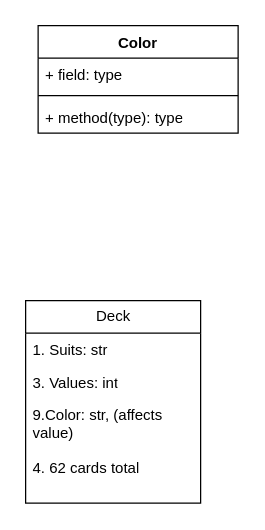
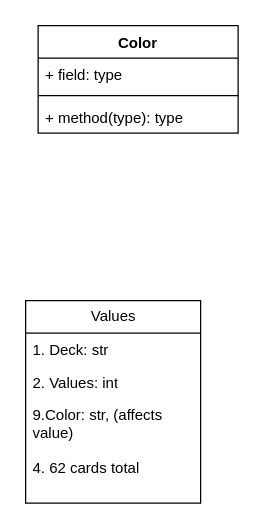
node "Deck": label "Deck" -> "Values"
node "1. Suits: str": label "1. Suits: str" -> "1. Deck: str"
node "3. Values: int": label "3. Values: int" -> "2. Values: int"
